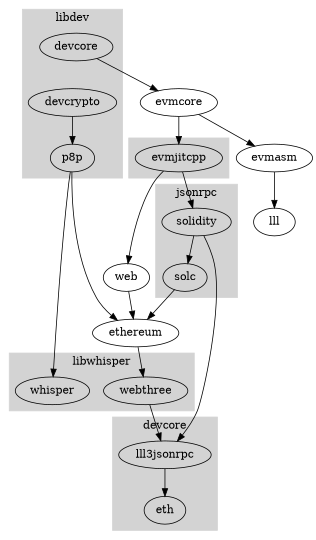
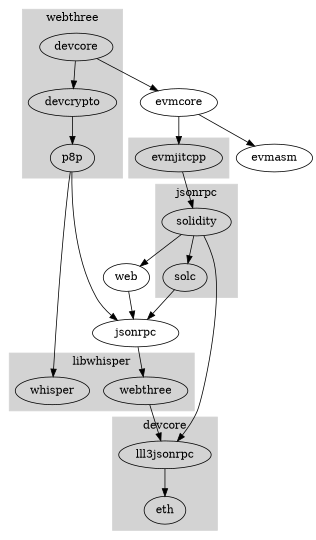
cluster "libdev": label "libdev" -> "webthree"
edge "devcore" -> "devcrypto": added
edge "evmjitcpp" -> "web": now "solidity" -> "web"
node "lll": removed
node "ethereum": label "ethereum" -> "jsonrpc"
